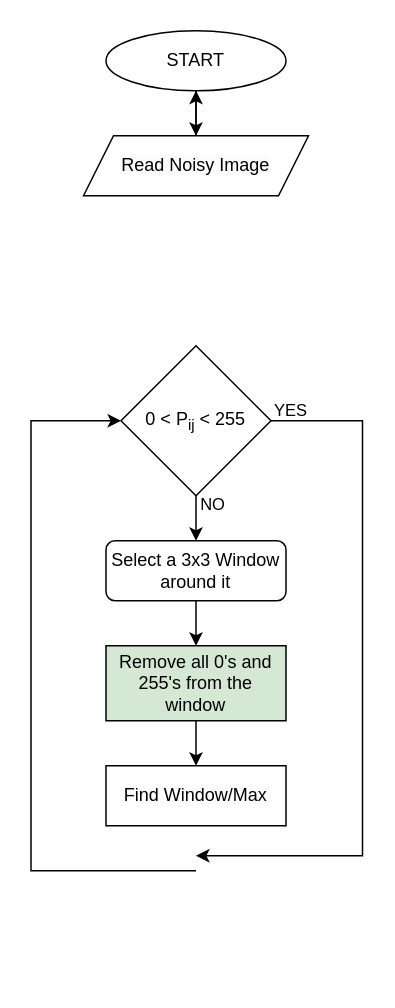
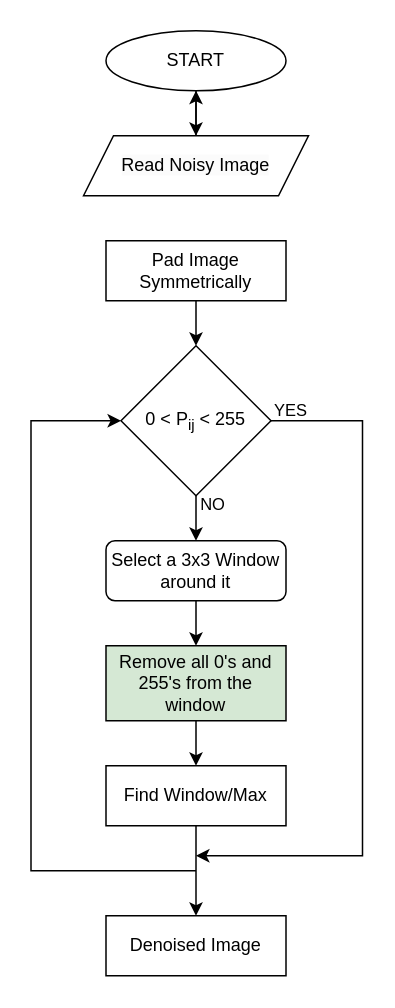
node "Pad Image Symmetrically": added
edge "Pad Image Symmetrically" -> "0 < Pij < 255": added
edge "Find Window/Max" -> "Denoised Image": added
node "Denoised Image": added
